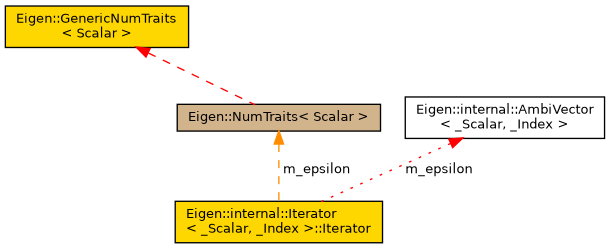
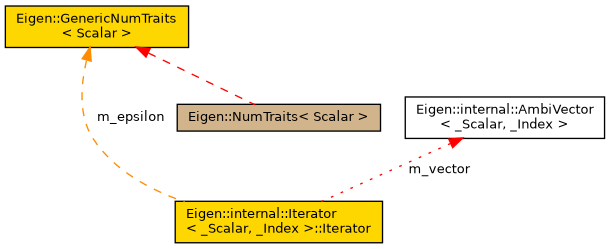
edge "Eigen::internal::Iterator < _Scalar, _Index >::Iterator" -> "Eigen::internal::AmbiVector < _Scalar, _Index >": label " m_epsilon" -> " m_vector"
edge "Eigen::internal::Iterator < _Scalar, _Index >::Iterator" -> "Eigen::NumTraits< Scalar >": now "Eigen::internal::Iterator < _Scalar, _Index >::Iterator" -> "Eigen::GenericNumTraits < Scalar >"
